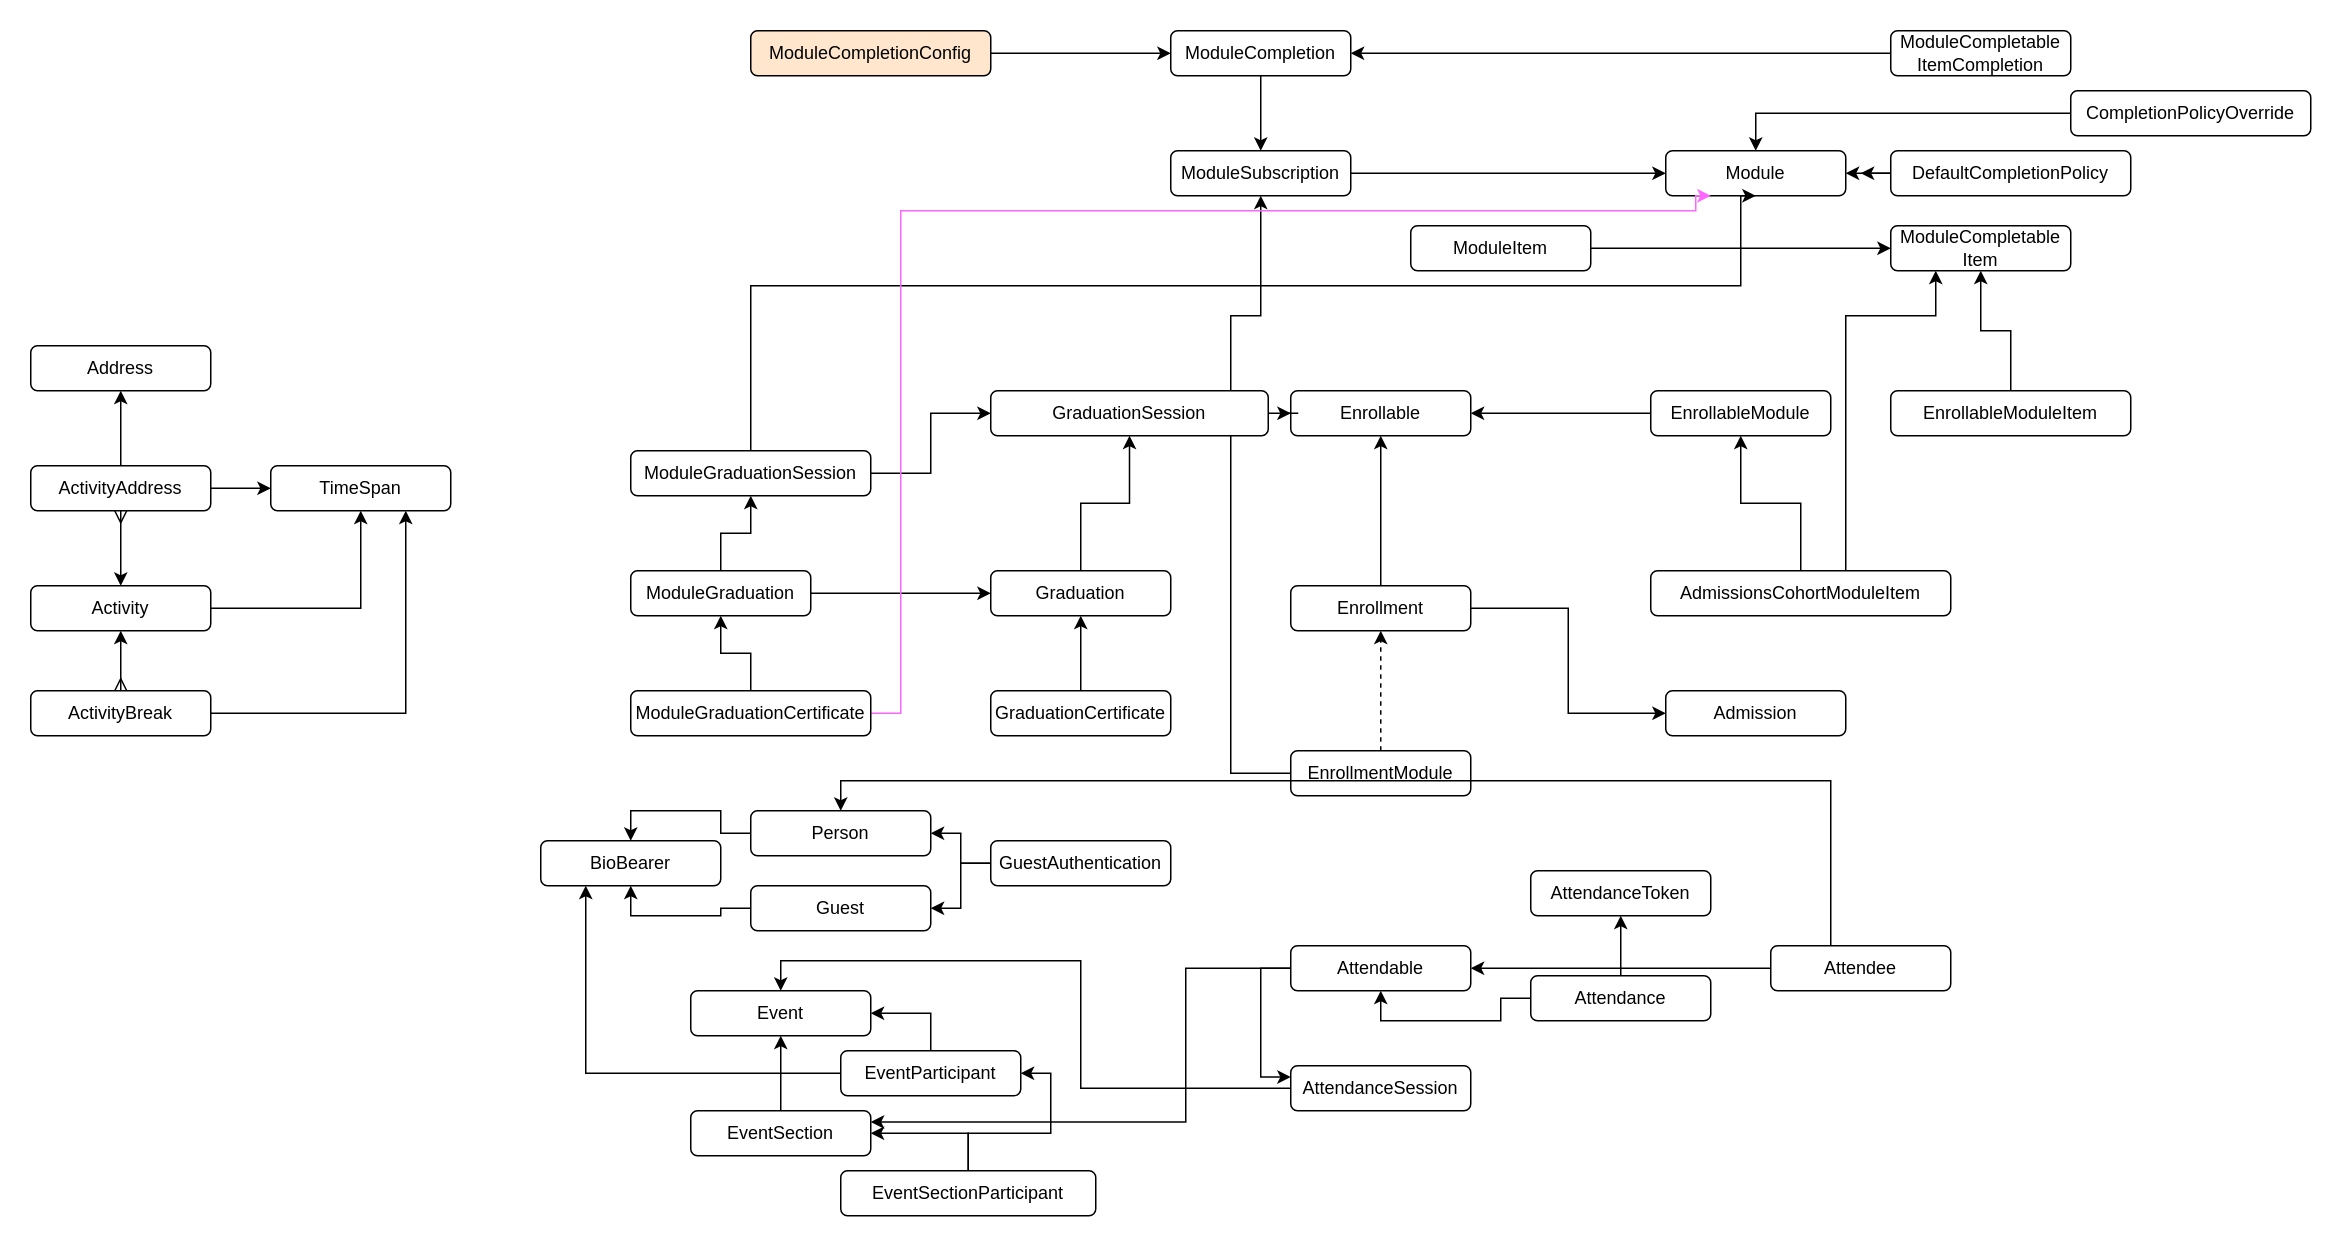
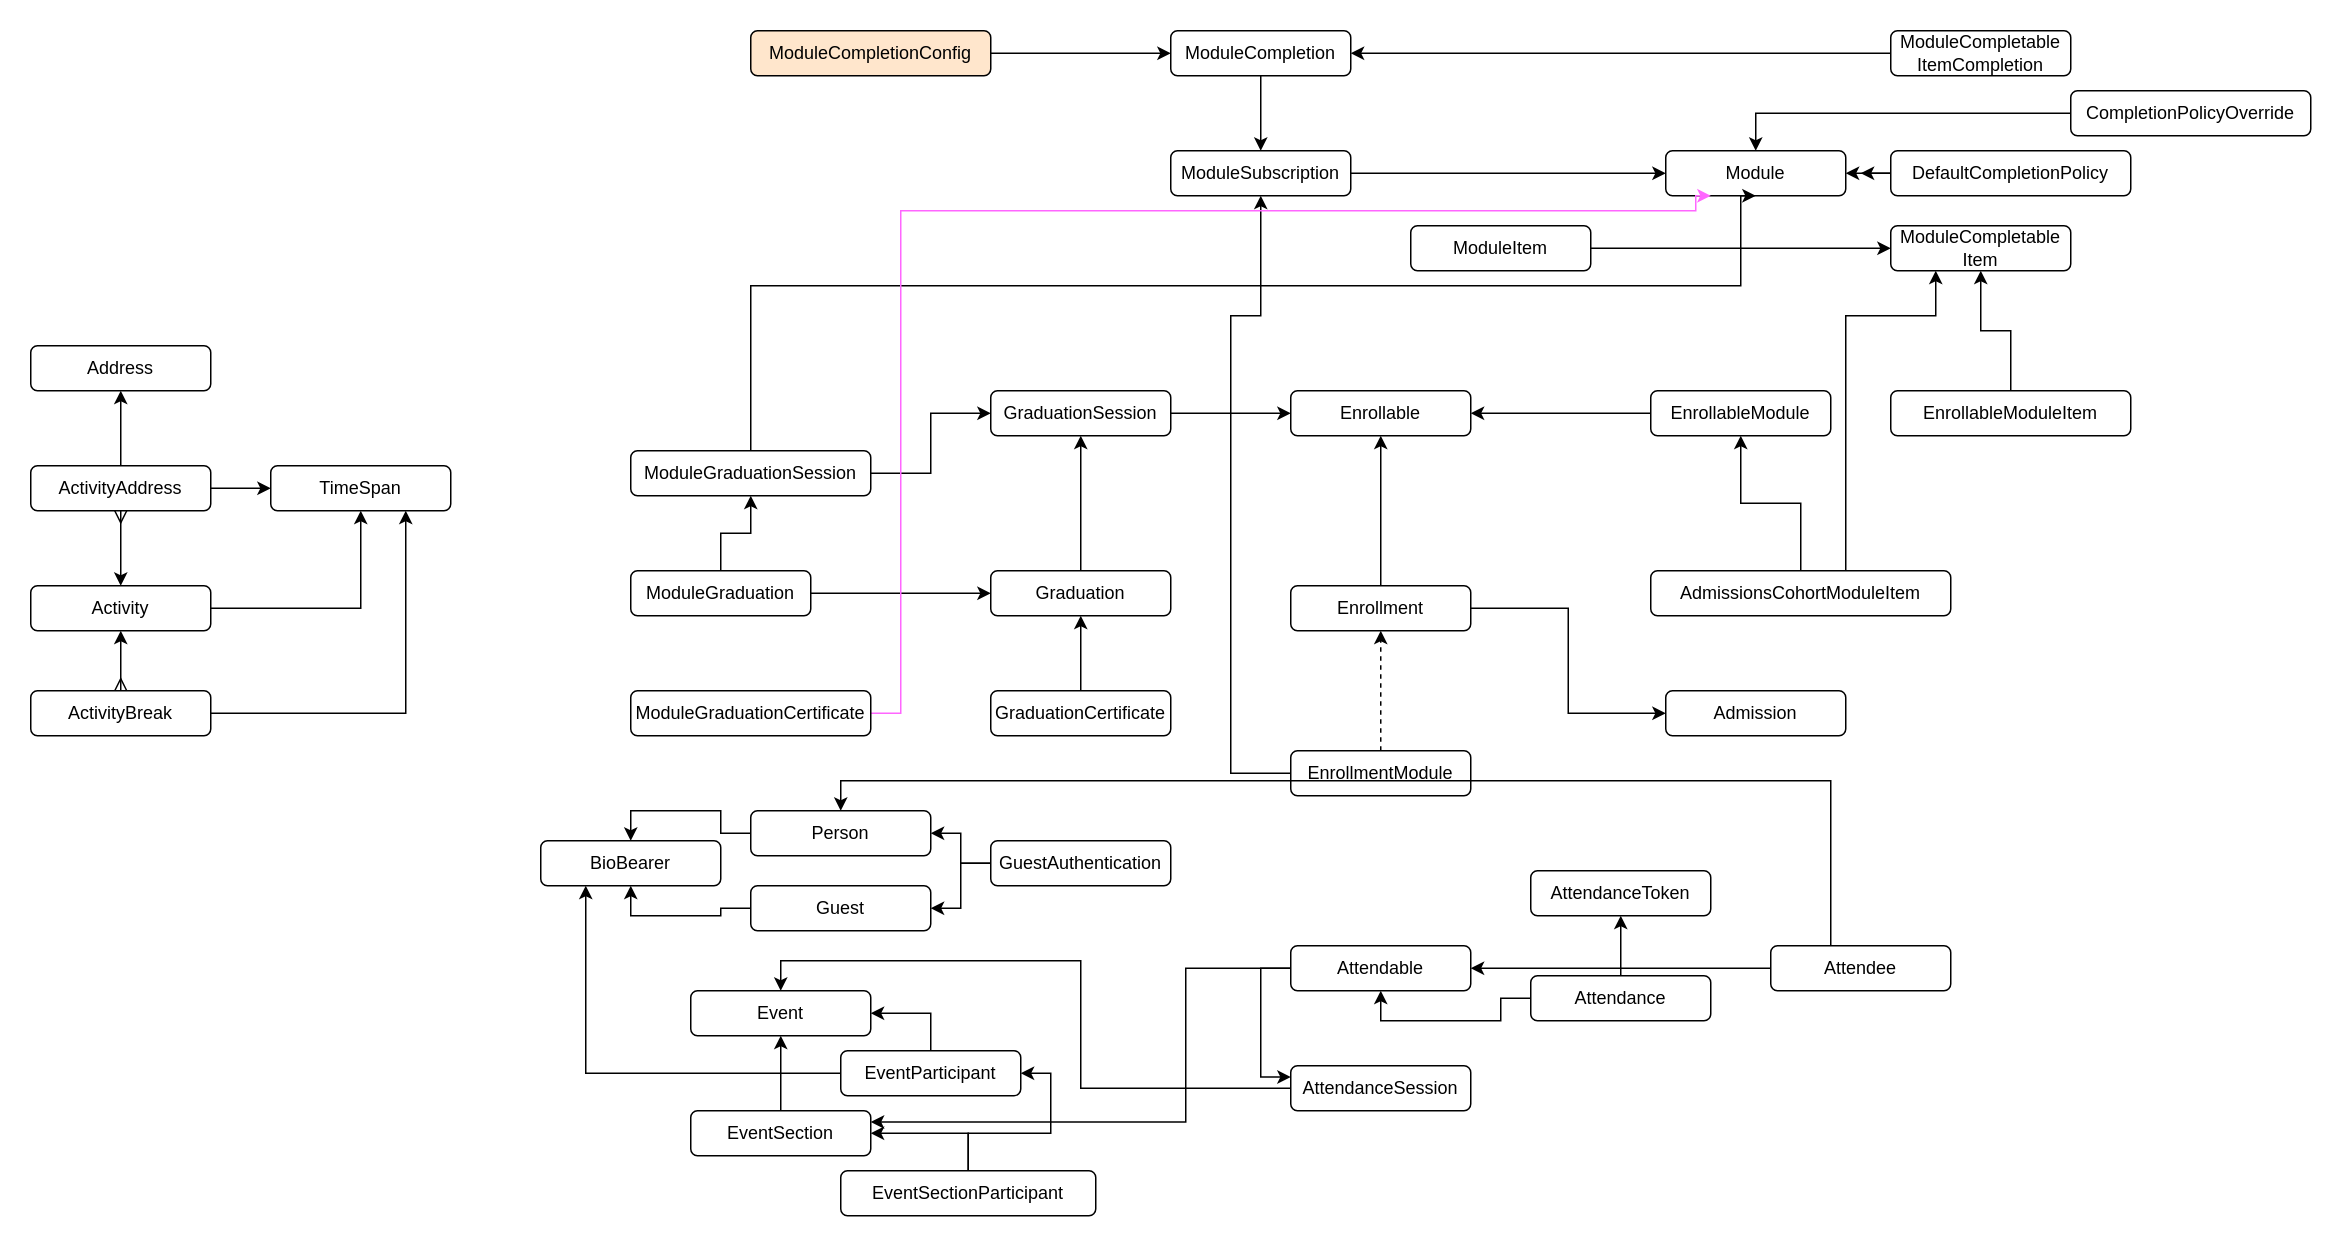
node "GraduationSession": size 278x45 -> 180x45
edge "ModuleGraduationCertificate" -> "ModuleGraduation": removed
